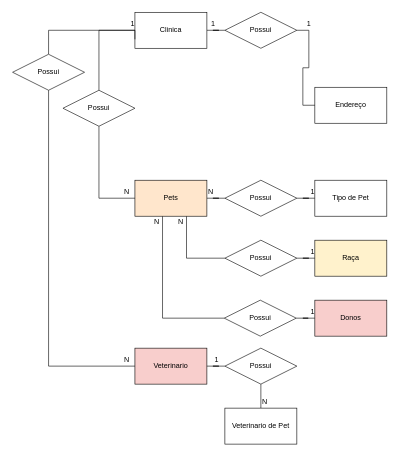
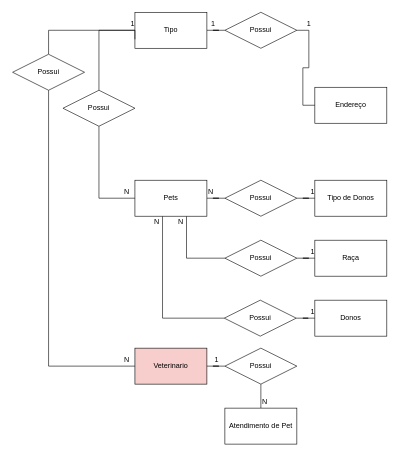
node "Clinica": label "Clinica" -> "Tipo"
node "Pets": fillcolor #ffe6cc -> #ffffff
node "Tipo de Pet": label "Tipo de Pet" -> "Tipo de Donos"
node "Raça": fillcolor #fff2cc -> #ffffff
node "Donos": fillcolor #f8cecc -> #ffffff
node "Veterinario de Pet": label "Veterinario de Pet" -> "Atendimento de Pet"
